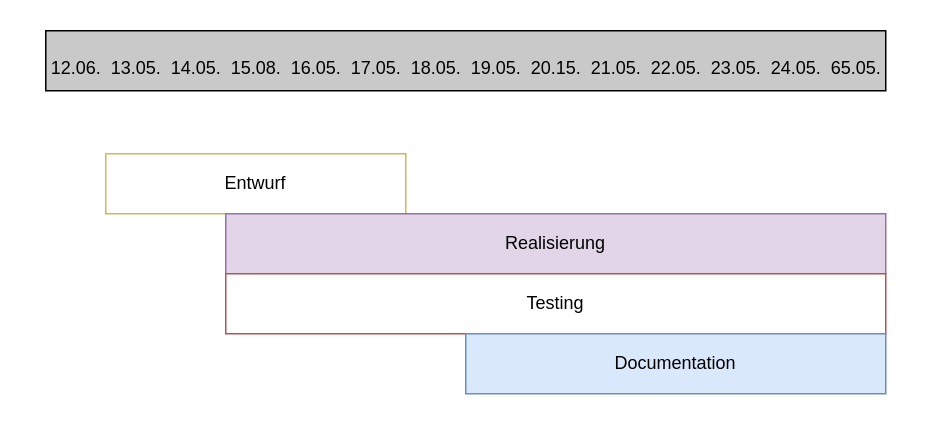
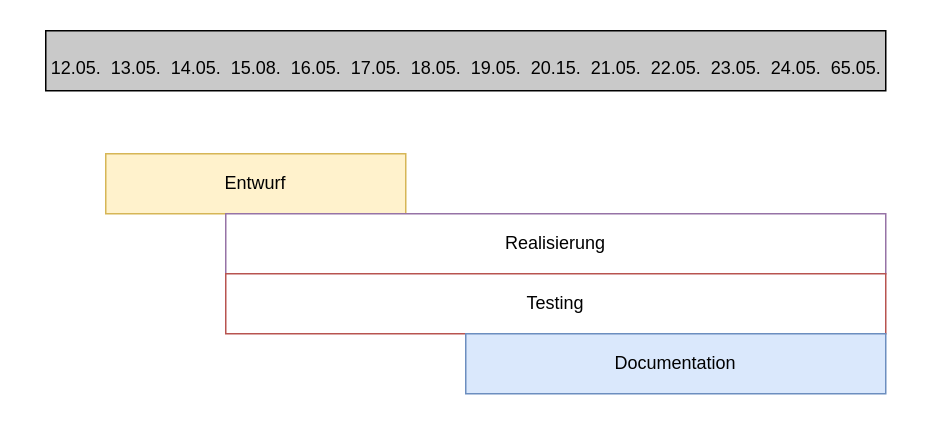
node "12.06.": label "12.06." -> "12.05."
node "Entwurf": fillcolor #ffffff -> #fff2cc
node "Realisierung": fillcolor #e1d5e7 -> #ffffff
